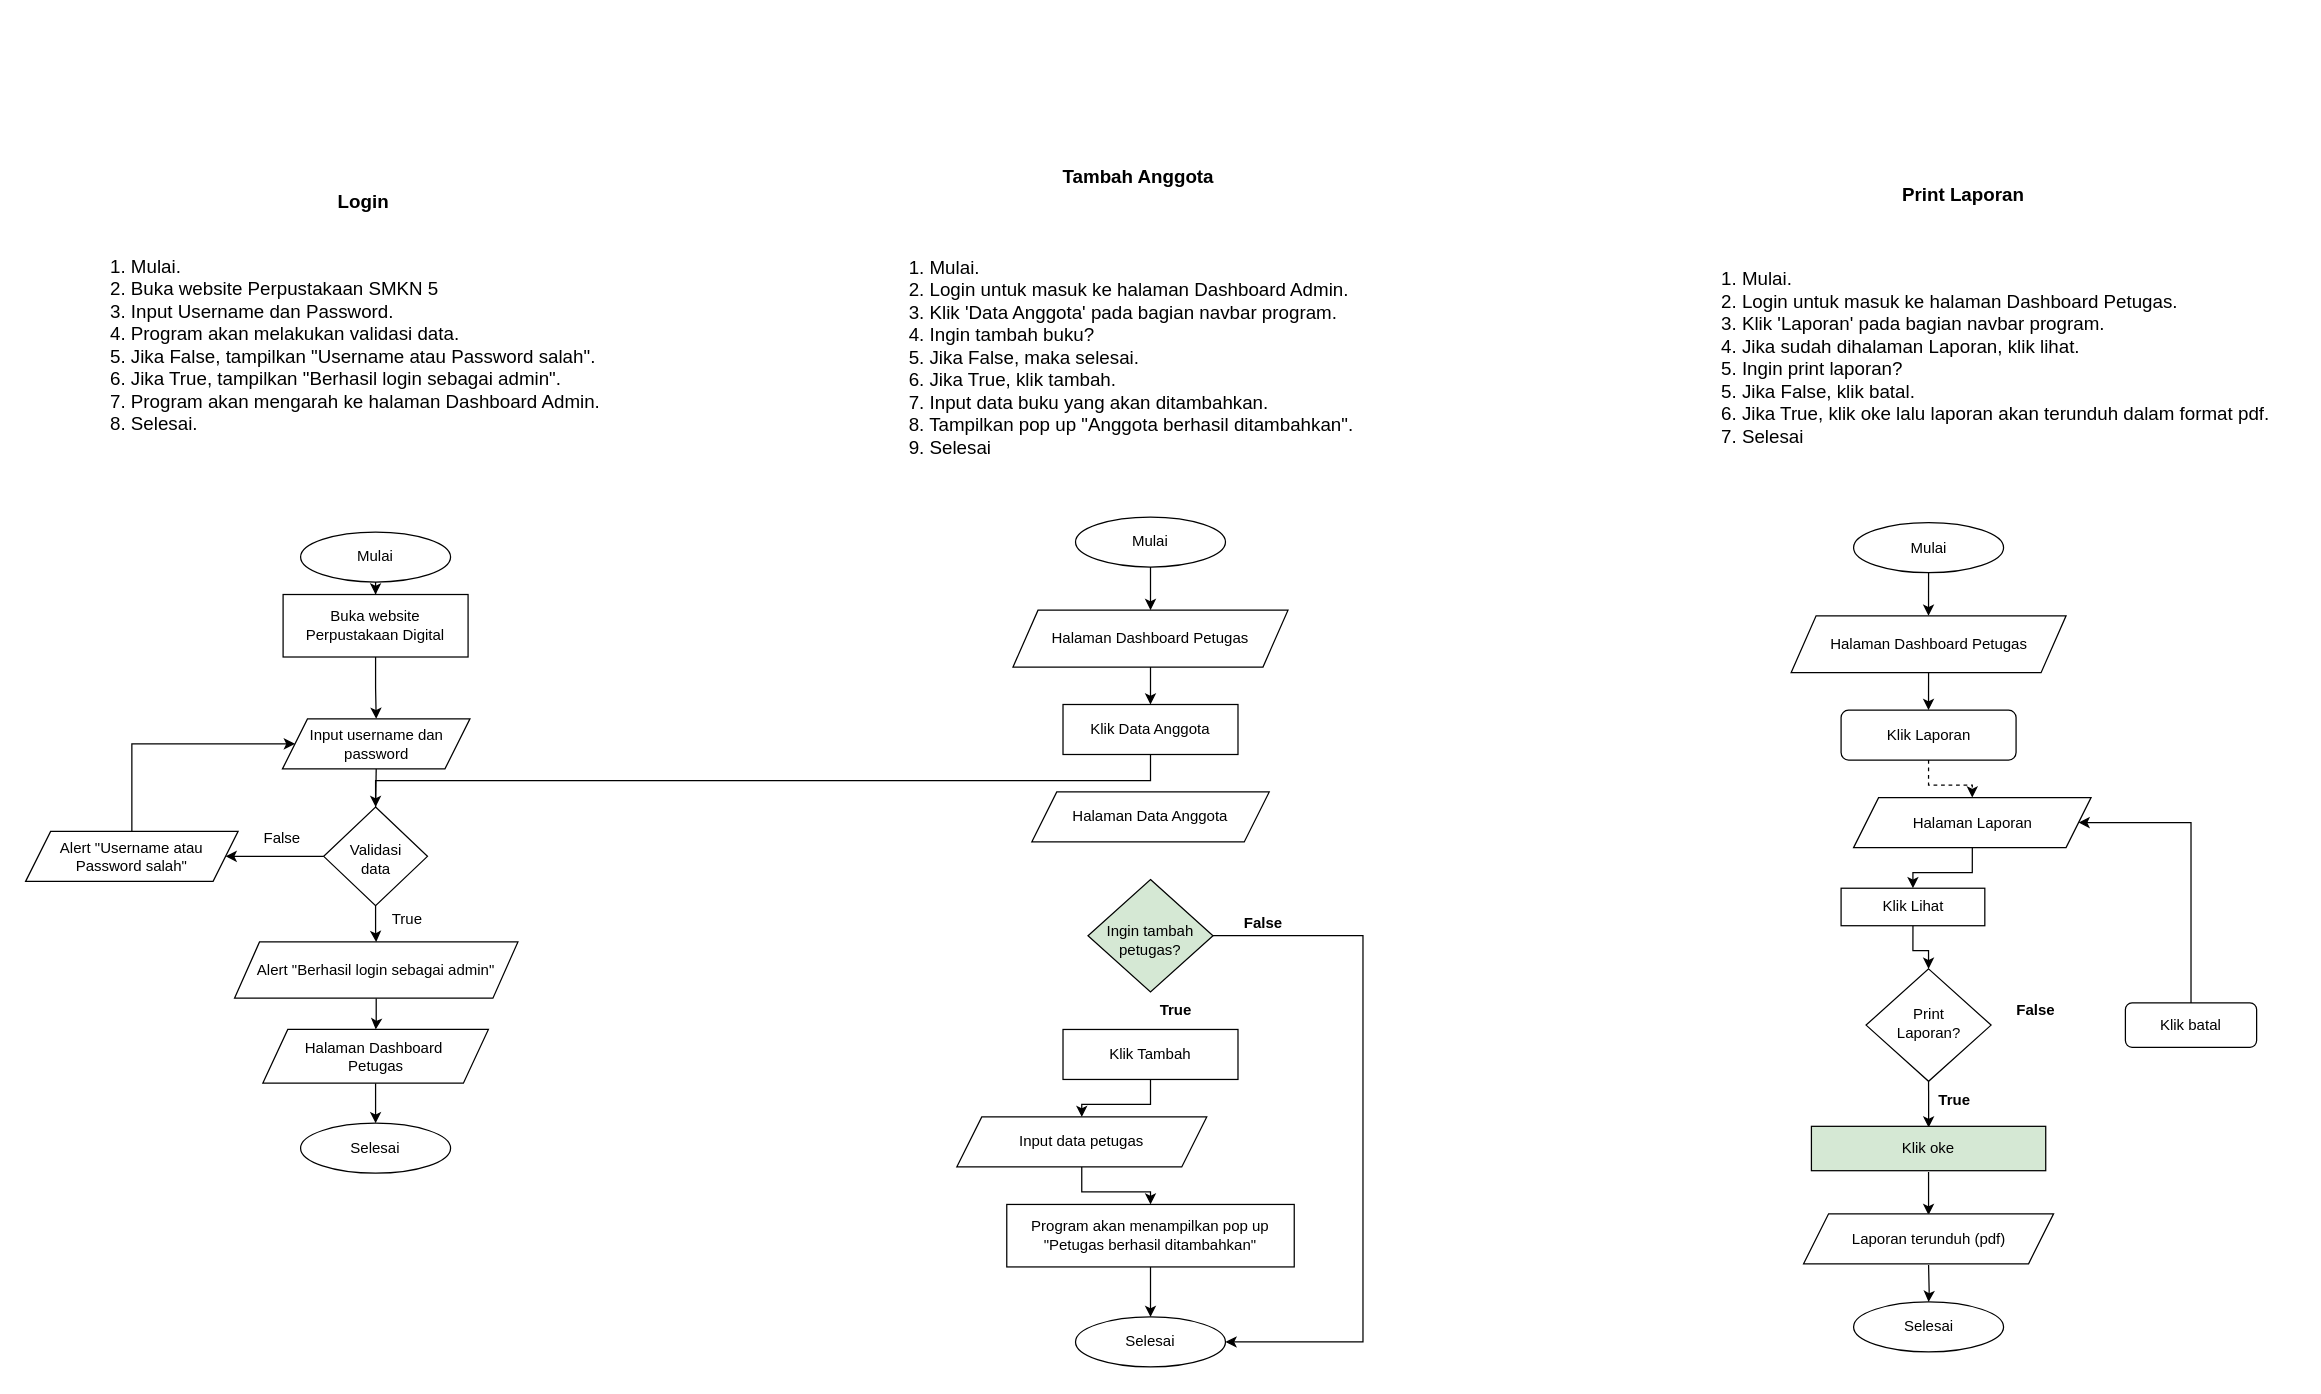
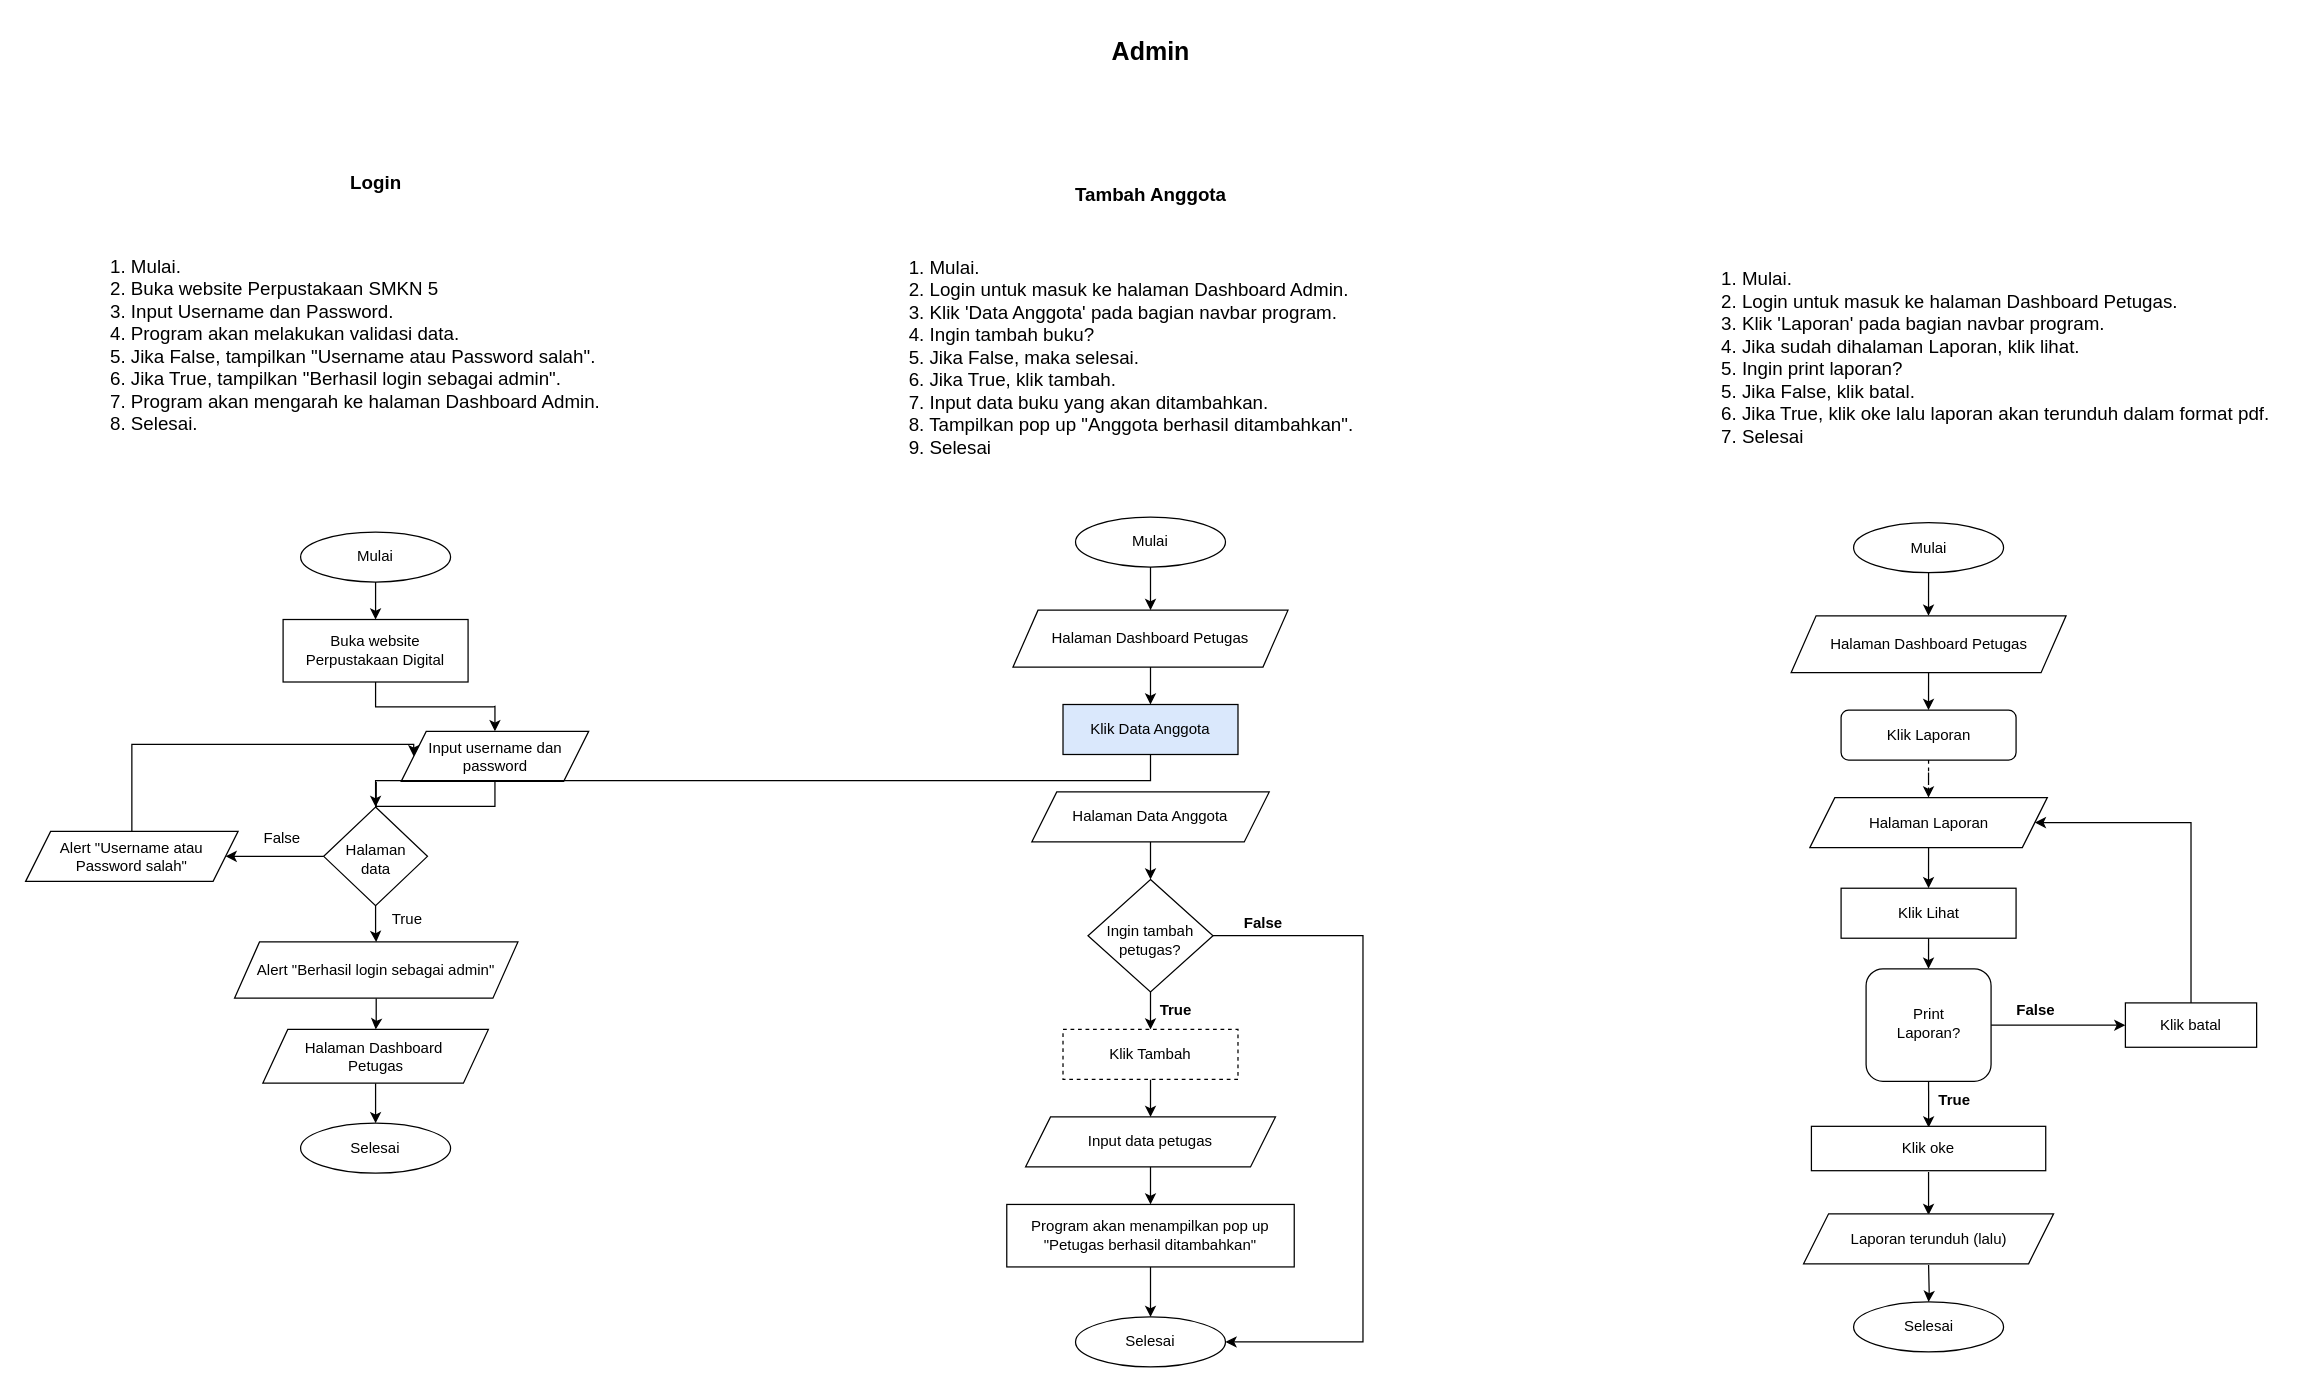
node "Admin": added
node "Tambah Anggota": moved (1138, 176) -> (1151, 194)
node "Print Laporan": removed
node "Login": moved (363, 201) -> (376, 182)
node "Buka website Perpustakaan Digital": moved (376, 626) -> (376, 651)
node "Klik Data Anggota": fillcolor #ffffff -> #dae8fc
node "Input username dan password": moved (376, 744) -> (495, 756)
node "Halaman Laporan": moved (1973, 823) -> (1929, 823)
node "Validasi data": label "Validasi data" -> "Halaman data"
edge "Halaman Data Anggota" -> "Ingin tambah petugas?": added
node "Klik Lihat": size 144x38 -> 175x50
node "Ingin tambah petugas?": fillcolor #d5e8d4 -> #ffffff
edge "Ingin tambah petugas?" -> "Klik Tambah": added
node "Print Laporan?": shape diamond -> rounded rectangle
edge "Print Laporan?" -> "Klik batal": added
node "Klik batal": shape rounded rectangle -> rectangle
node "Klik Tambah": style solid -> dashed
node "Input data petugas": moved (1082, 1142) -> (1151, 1142)
node "Klik oke": fillcolor #d5e8d4 -> #ffffff
node "Laporan terunduh (pdf)": label "Laporan terunduh (pdf)" -> "Laporan terunduh (lalu)"
